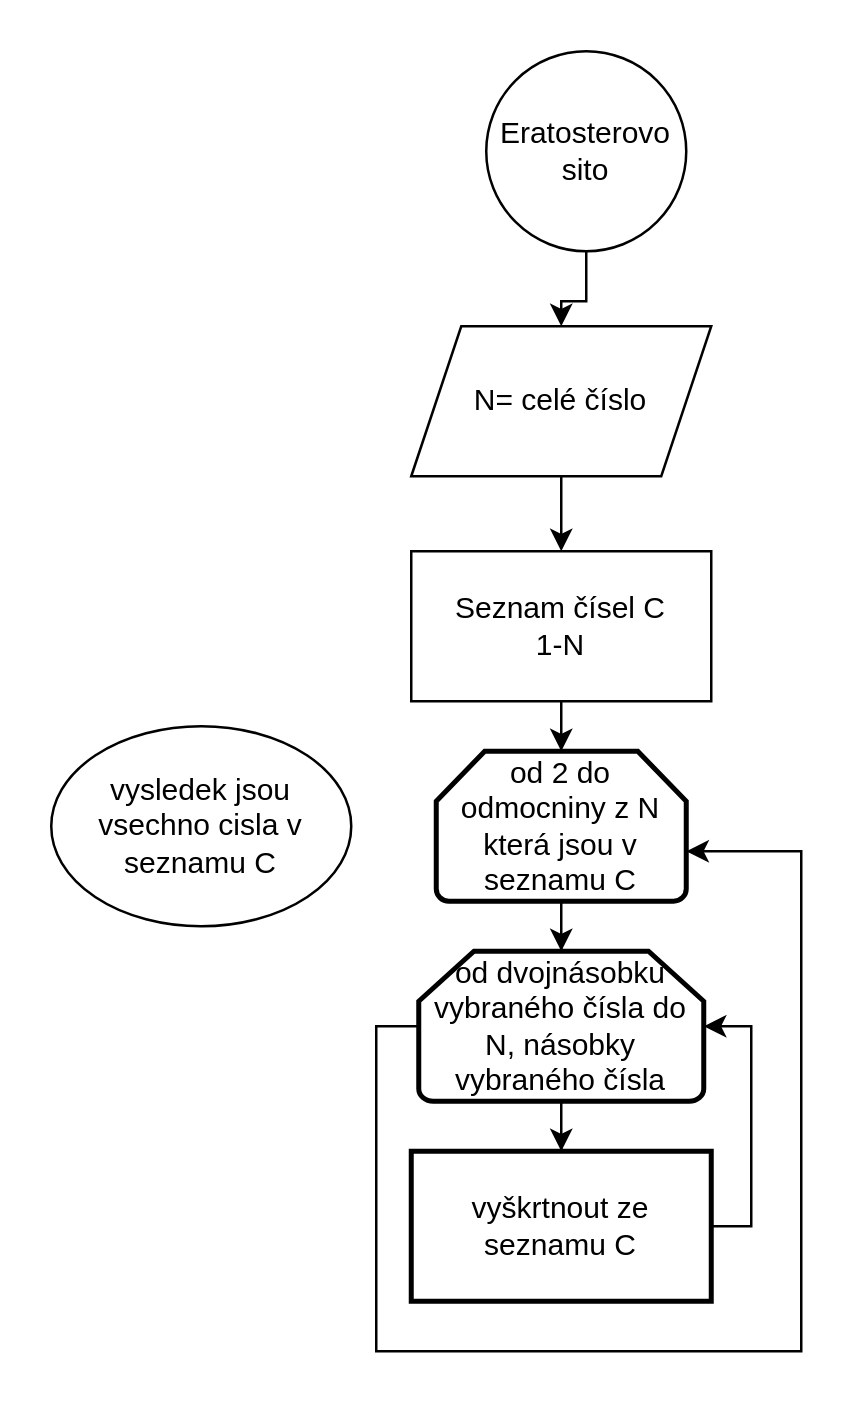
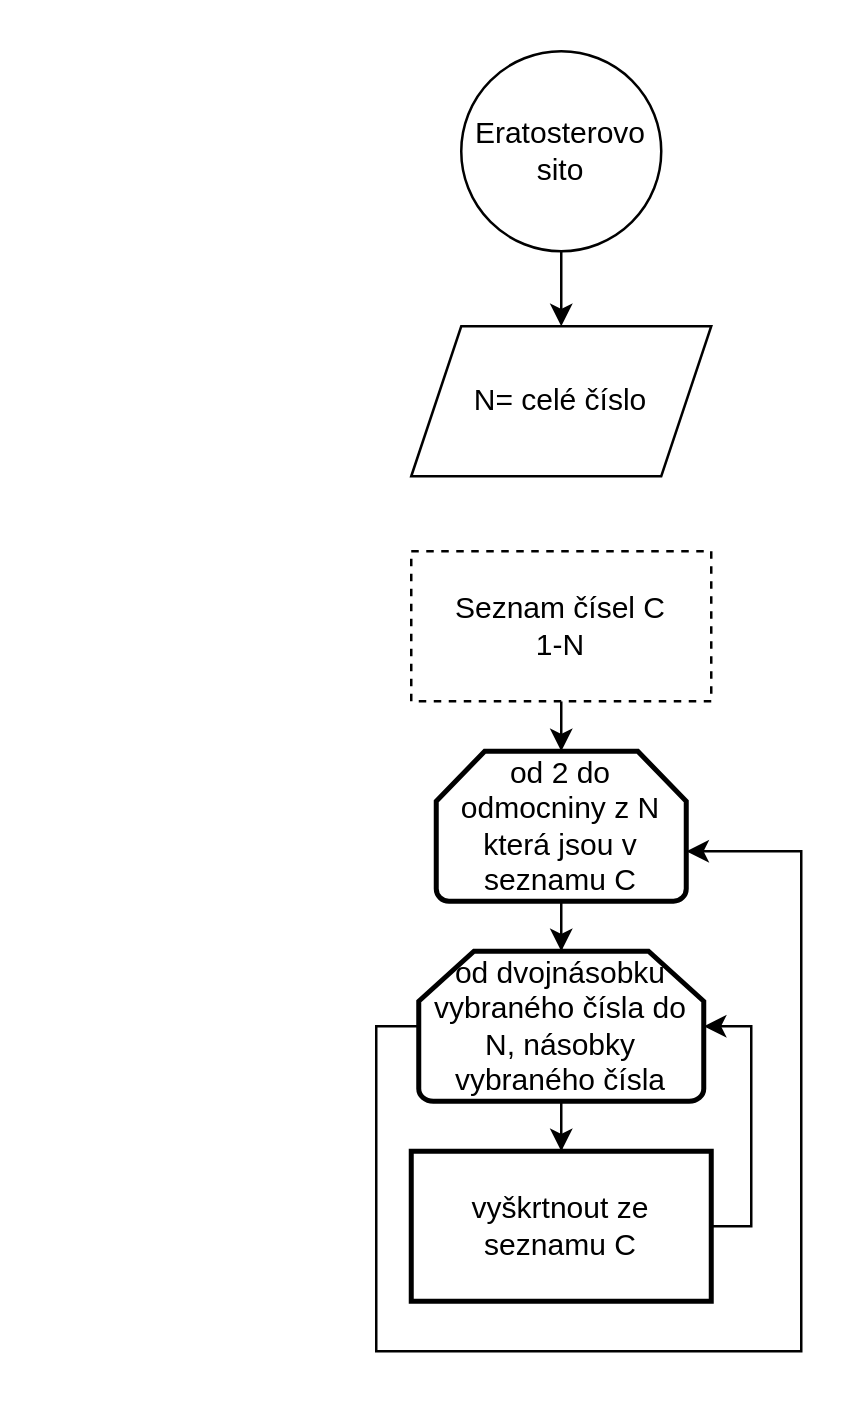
node "Eratosterovo sito": moved (586, 151) -> (561, 151)
edge "N= celé číslo" -> "Seznam čísel C 1-N": removed
node "Seznam čísel C 1-N": style solid -> dashed
node "vysledek jsou vsechno cisla v seznamu C": removed
